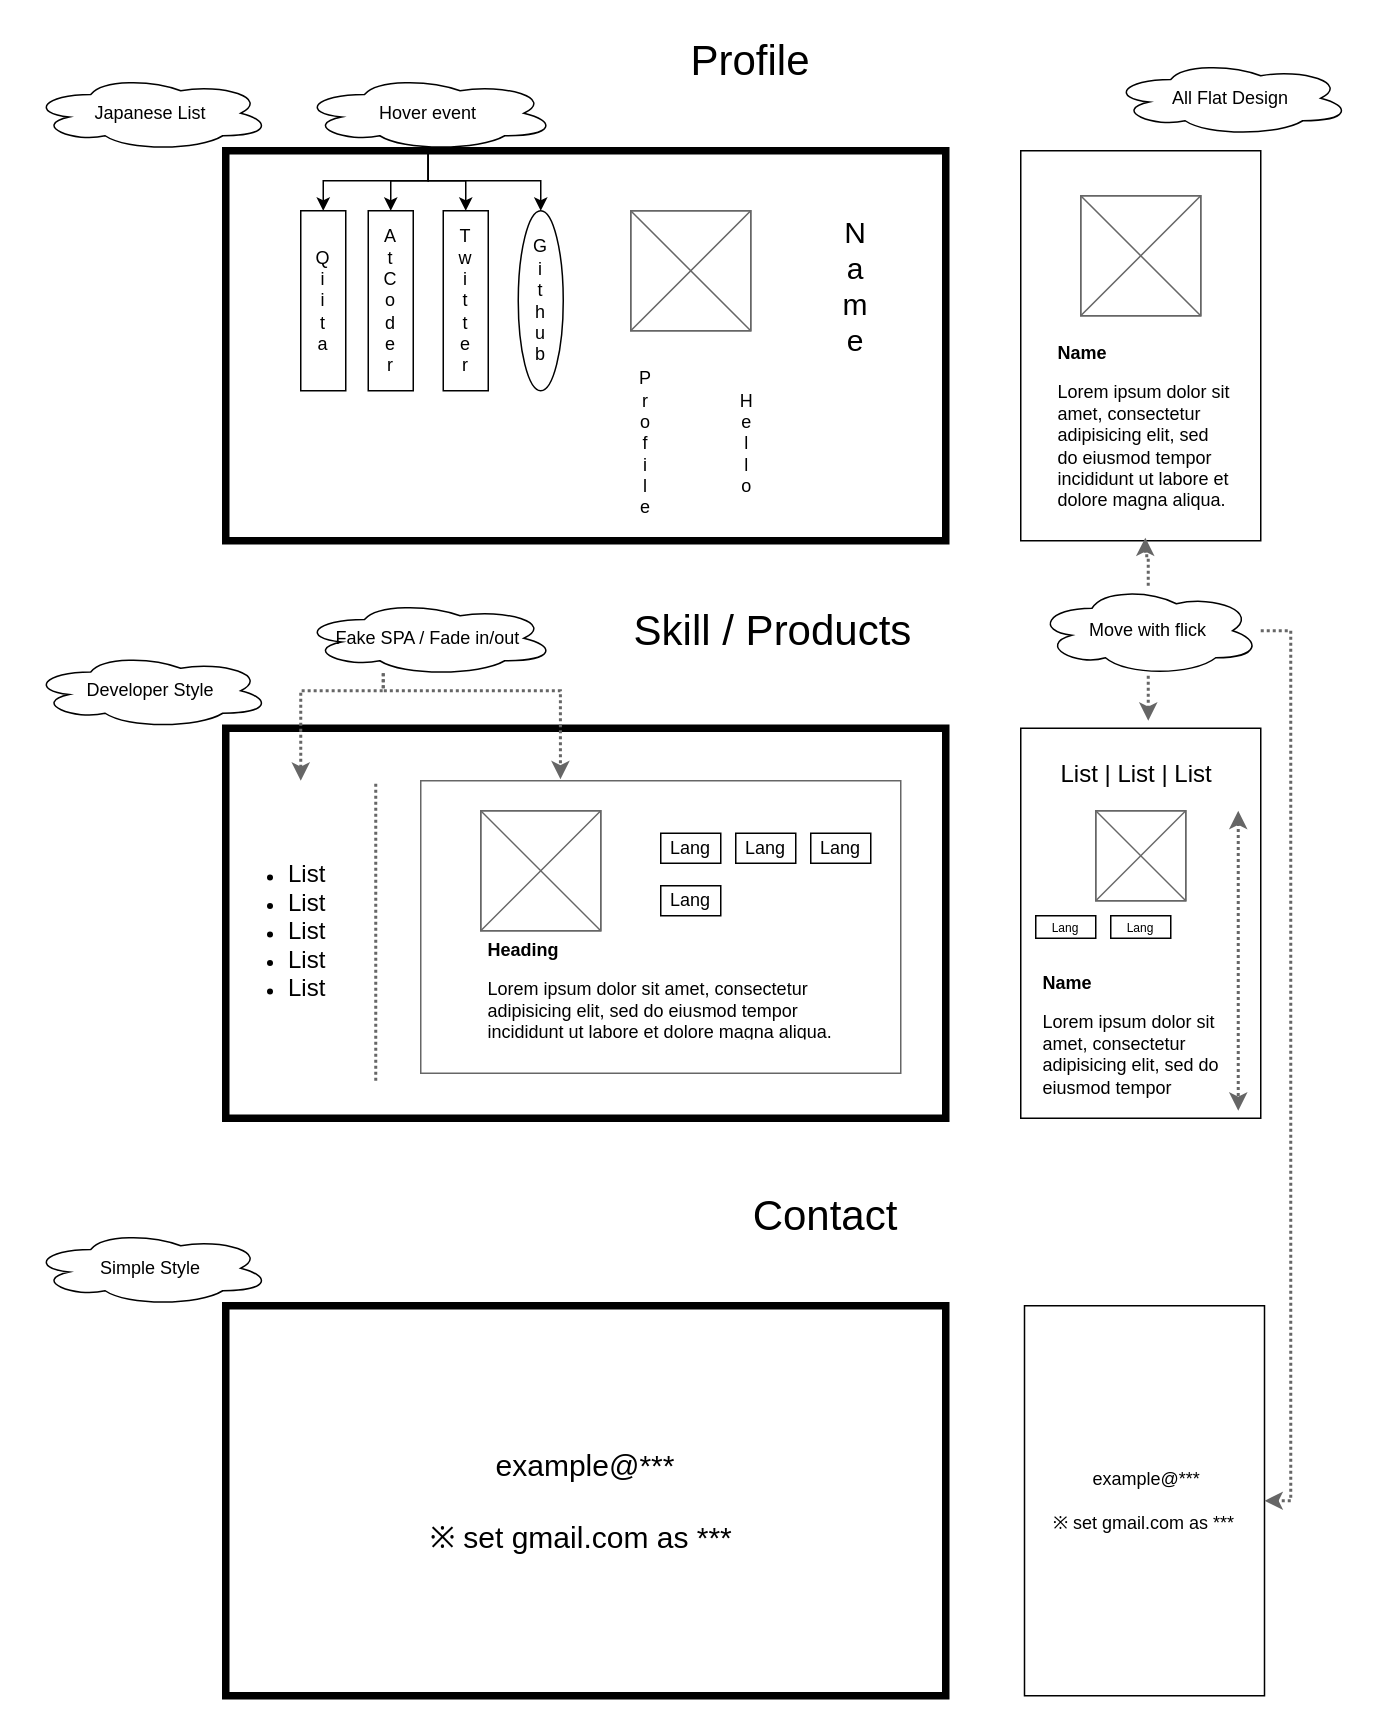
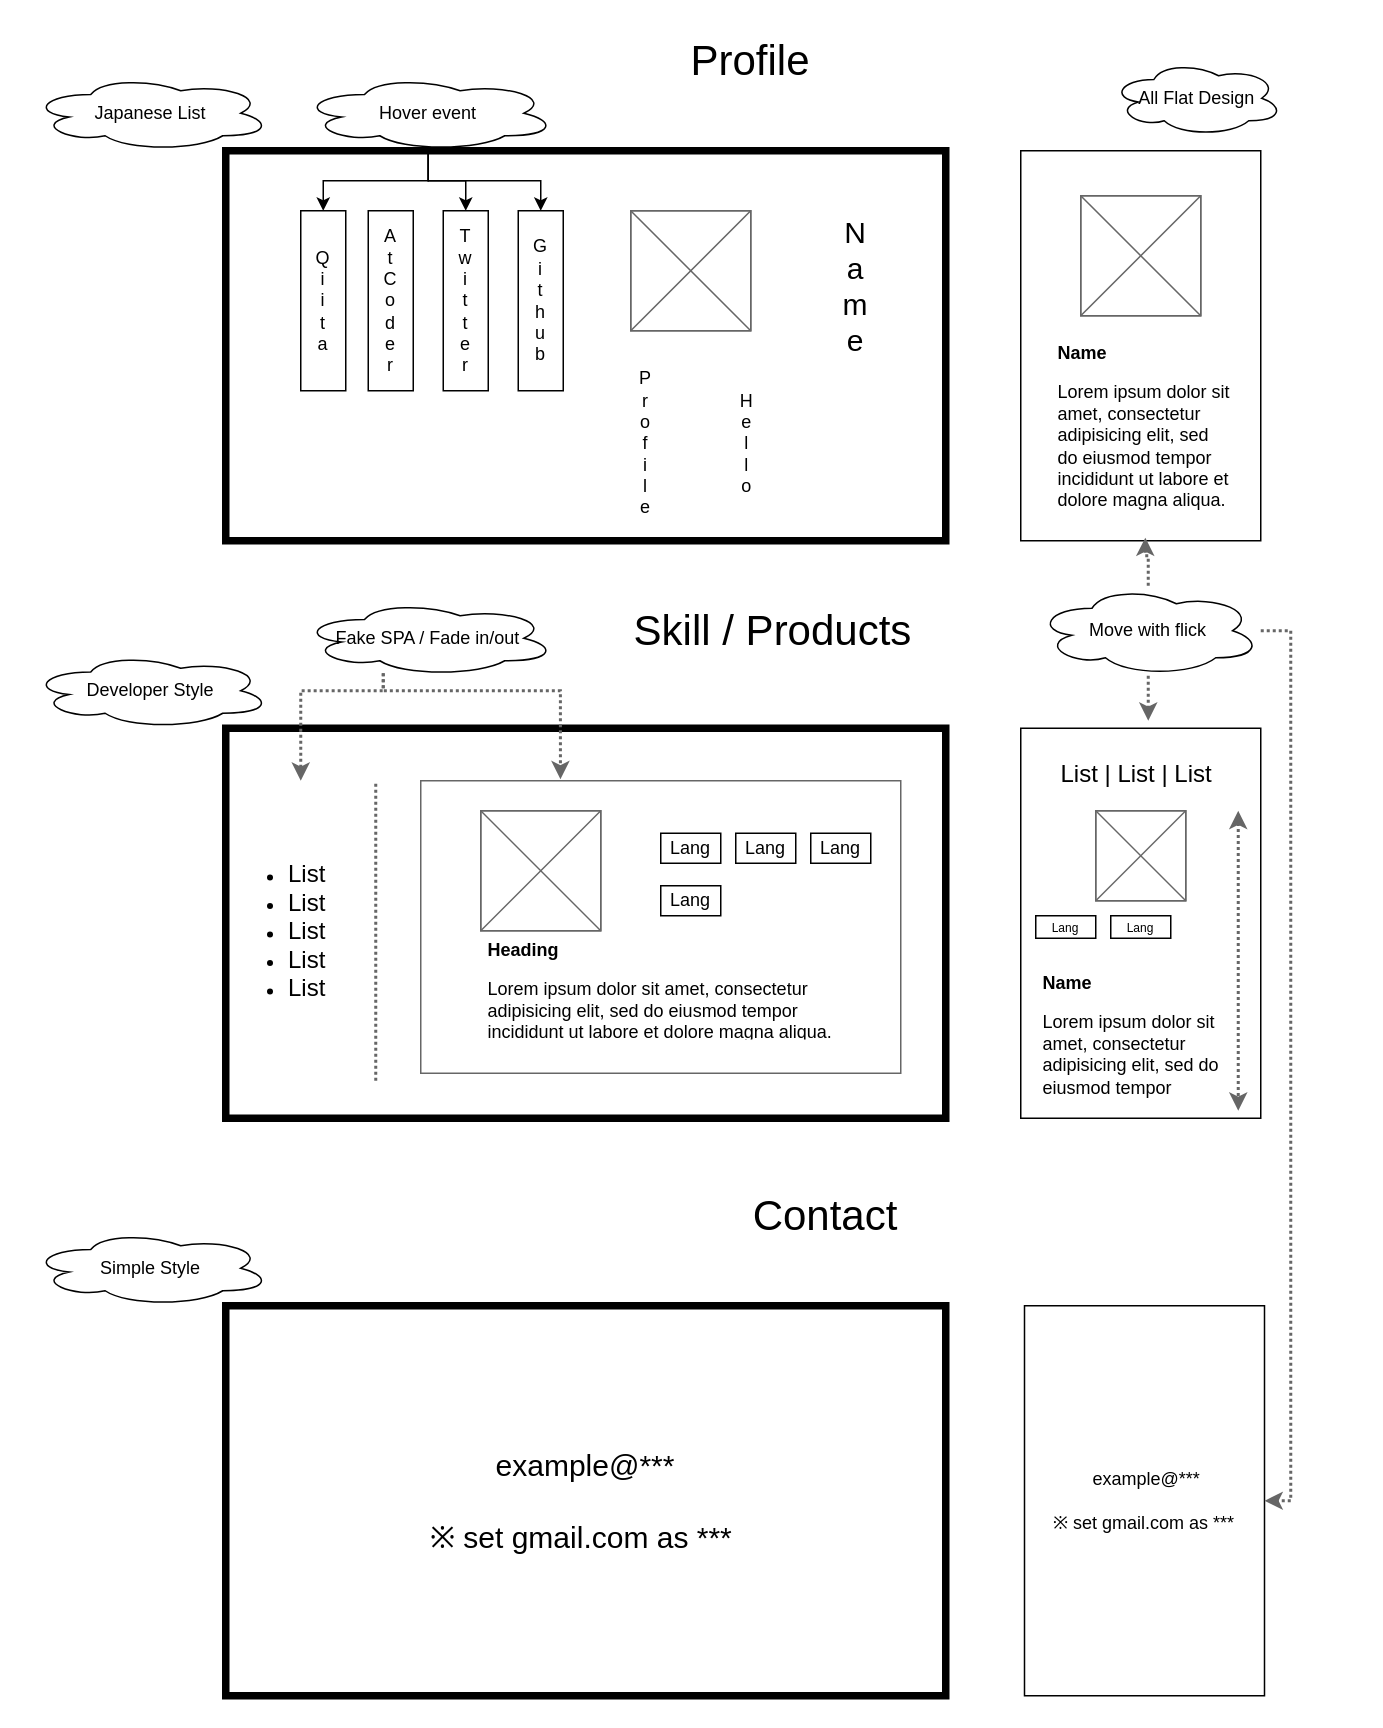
node "All Flat Design": size 240x75 -> 173x75
edge "Hover event" -> "A t C o d e r": removed
node "Github": shape ellipse -> rectangle
